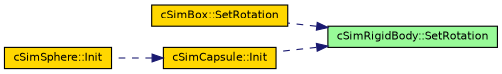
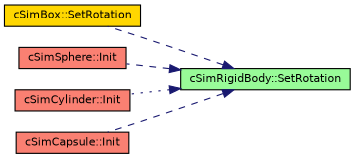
node "cSimSphere::Init": fillcolor gold -> salmon
edge "cSimSphere::Init" -> "cSimCapsule::Init": now "cSimSphere::Init" -> "cSimRigidBody::SetRotation"
node "cSimCapsule::Init": fillcolor gold -> salmon
node "cSimCylinder::Init": added
